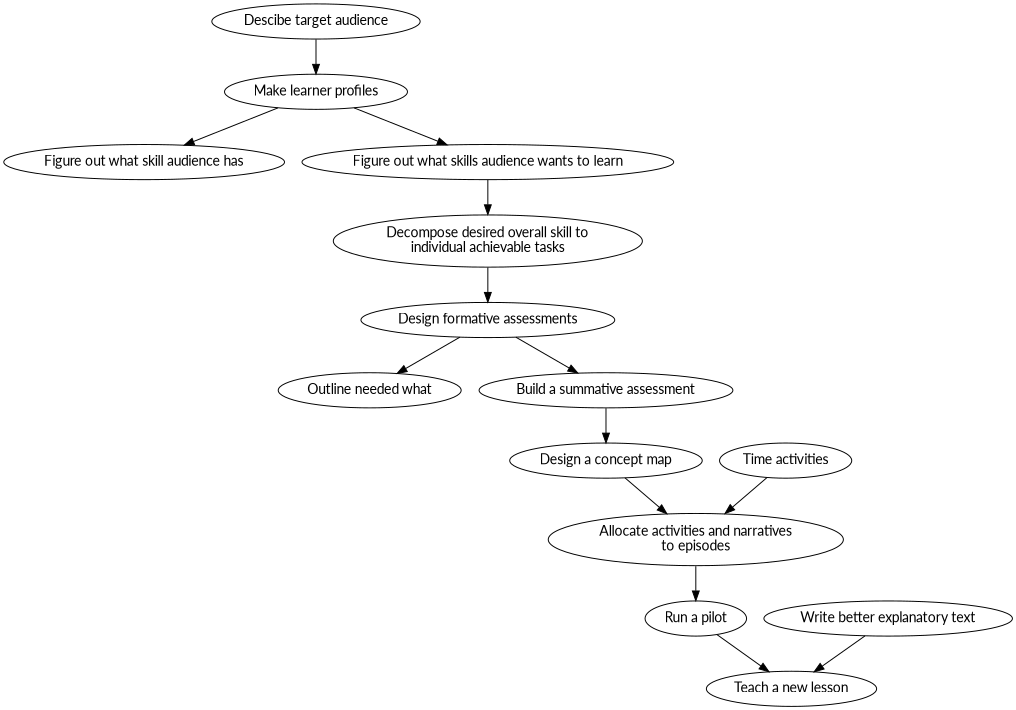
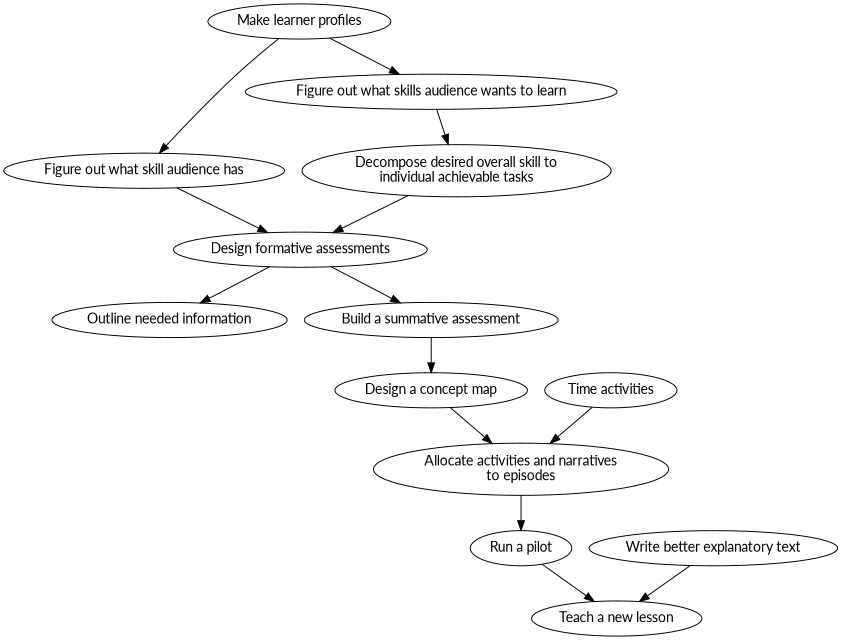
node "Descibe target audience": removed
edge "Figure out what skill audience has" -> "Design formative assessments": added
node "Outline needed what": label "Outline needed what" -> "Outline needed information"
